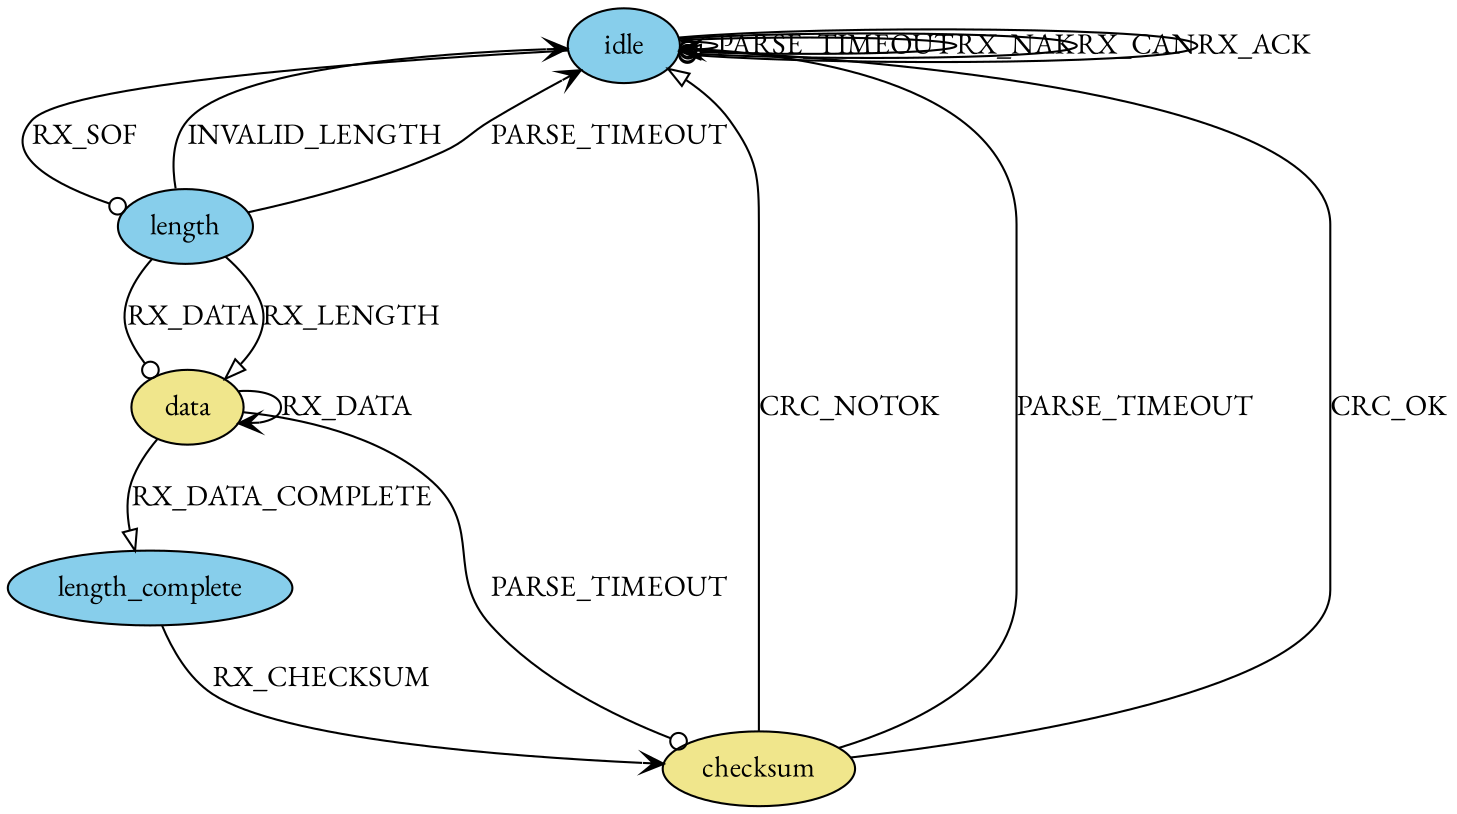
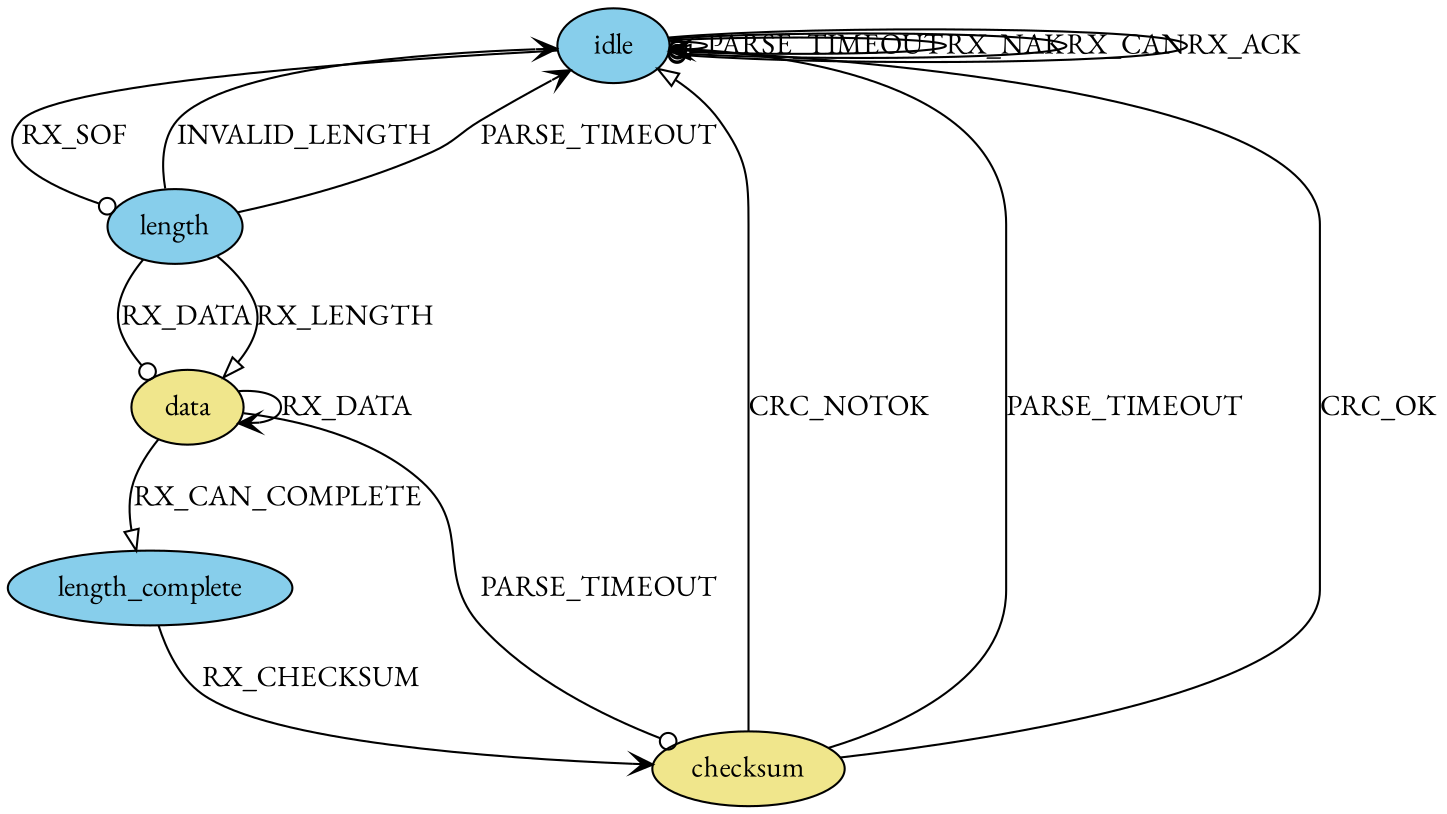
edge "data" -> "length_complete": label "RX_DATA_COMPLETE" -> "RX_CAN_COMPLETE"
